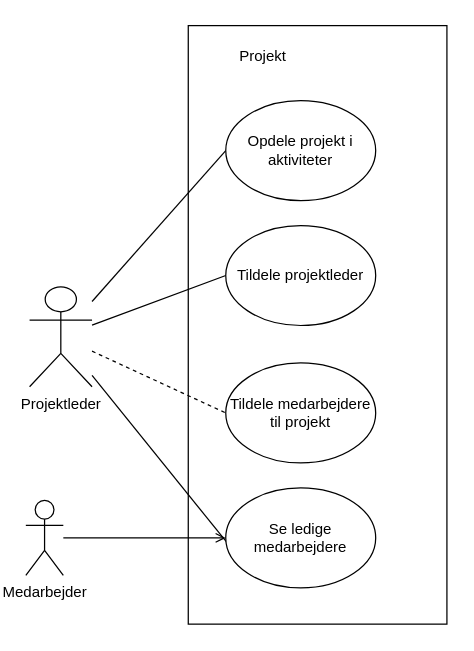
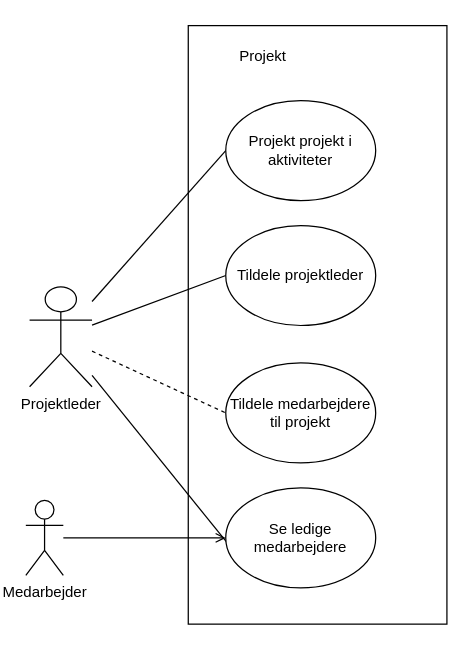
node "Opdele projekt i aktiviteter": label "Opdele projekt i aktiviteter" -> "Projekt projekt i aktiviteter"
